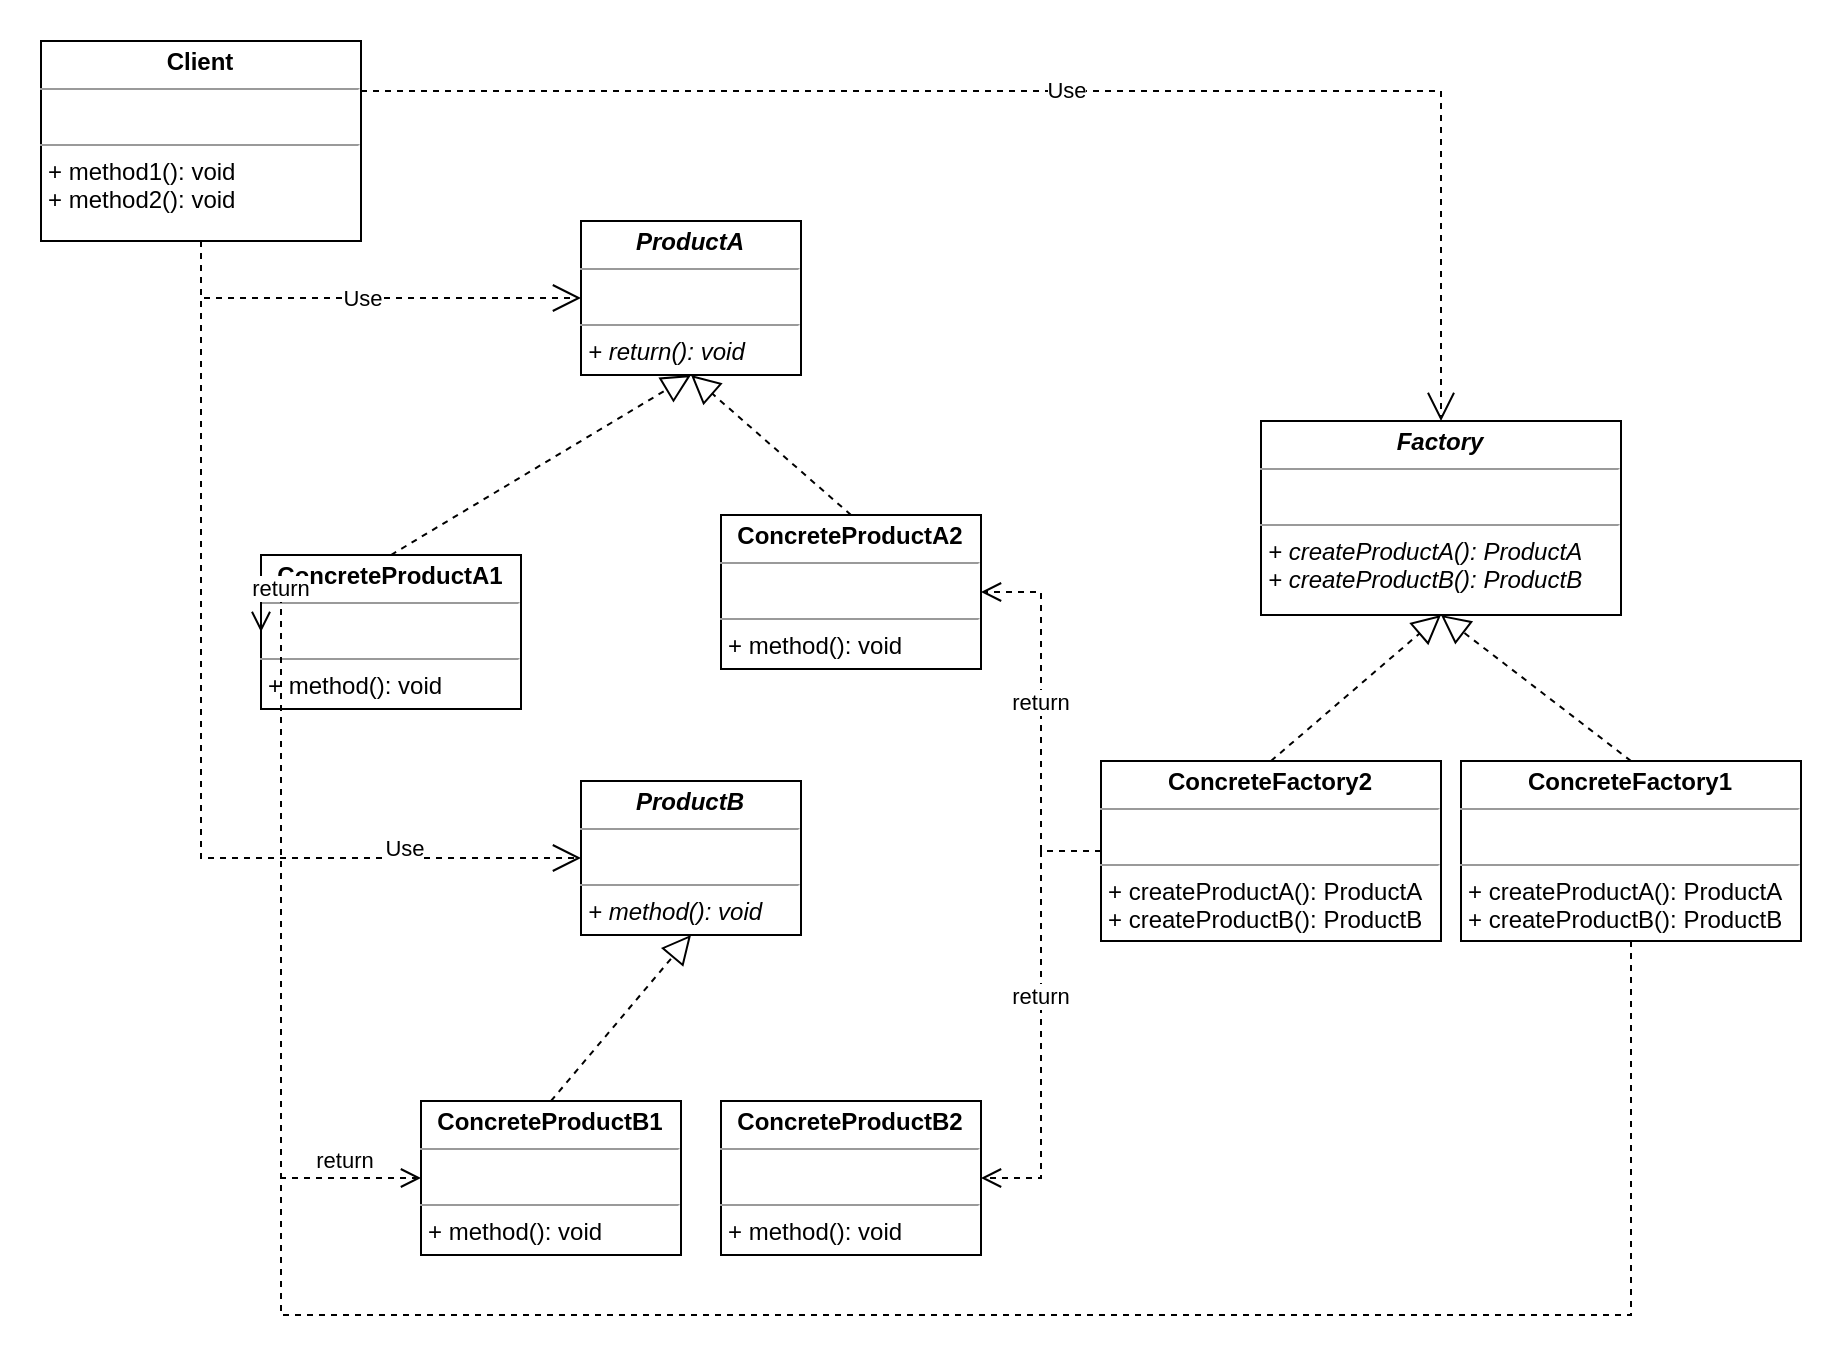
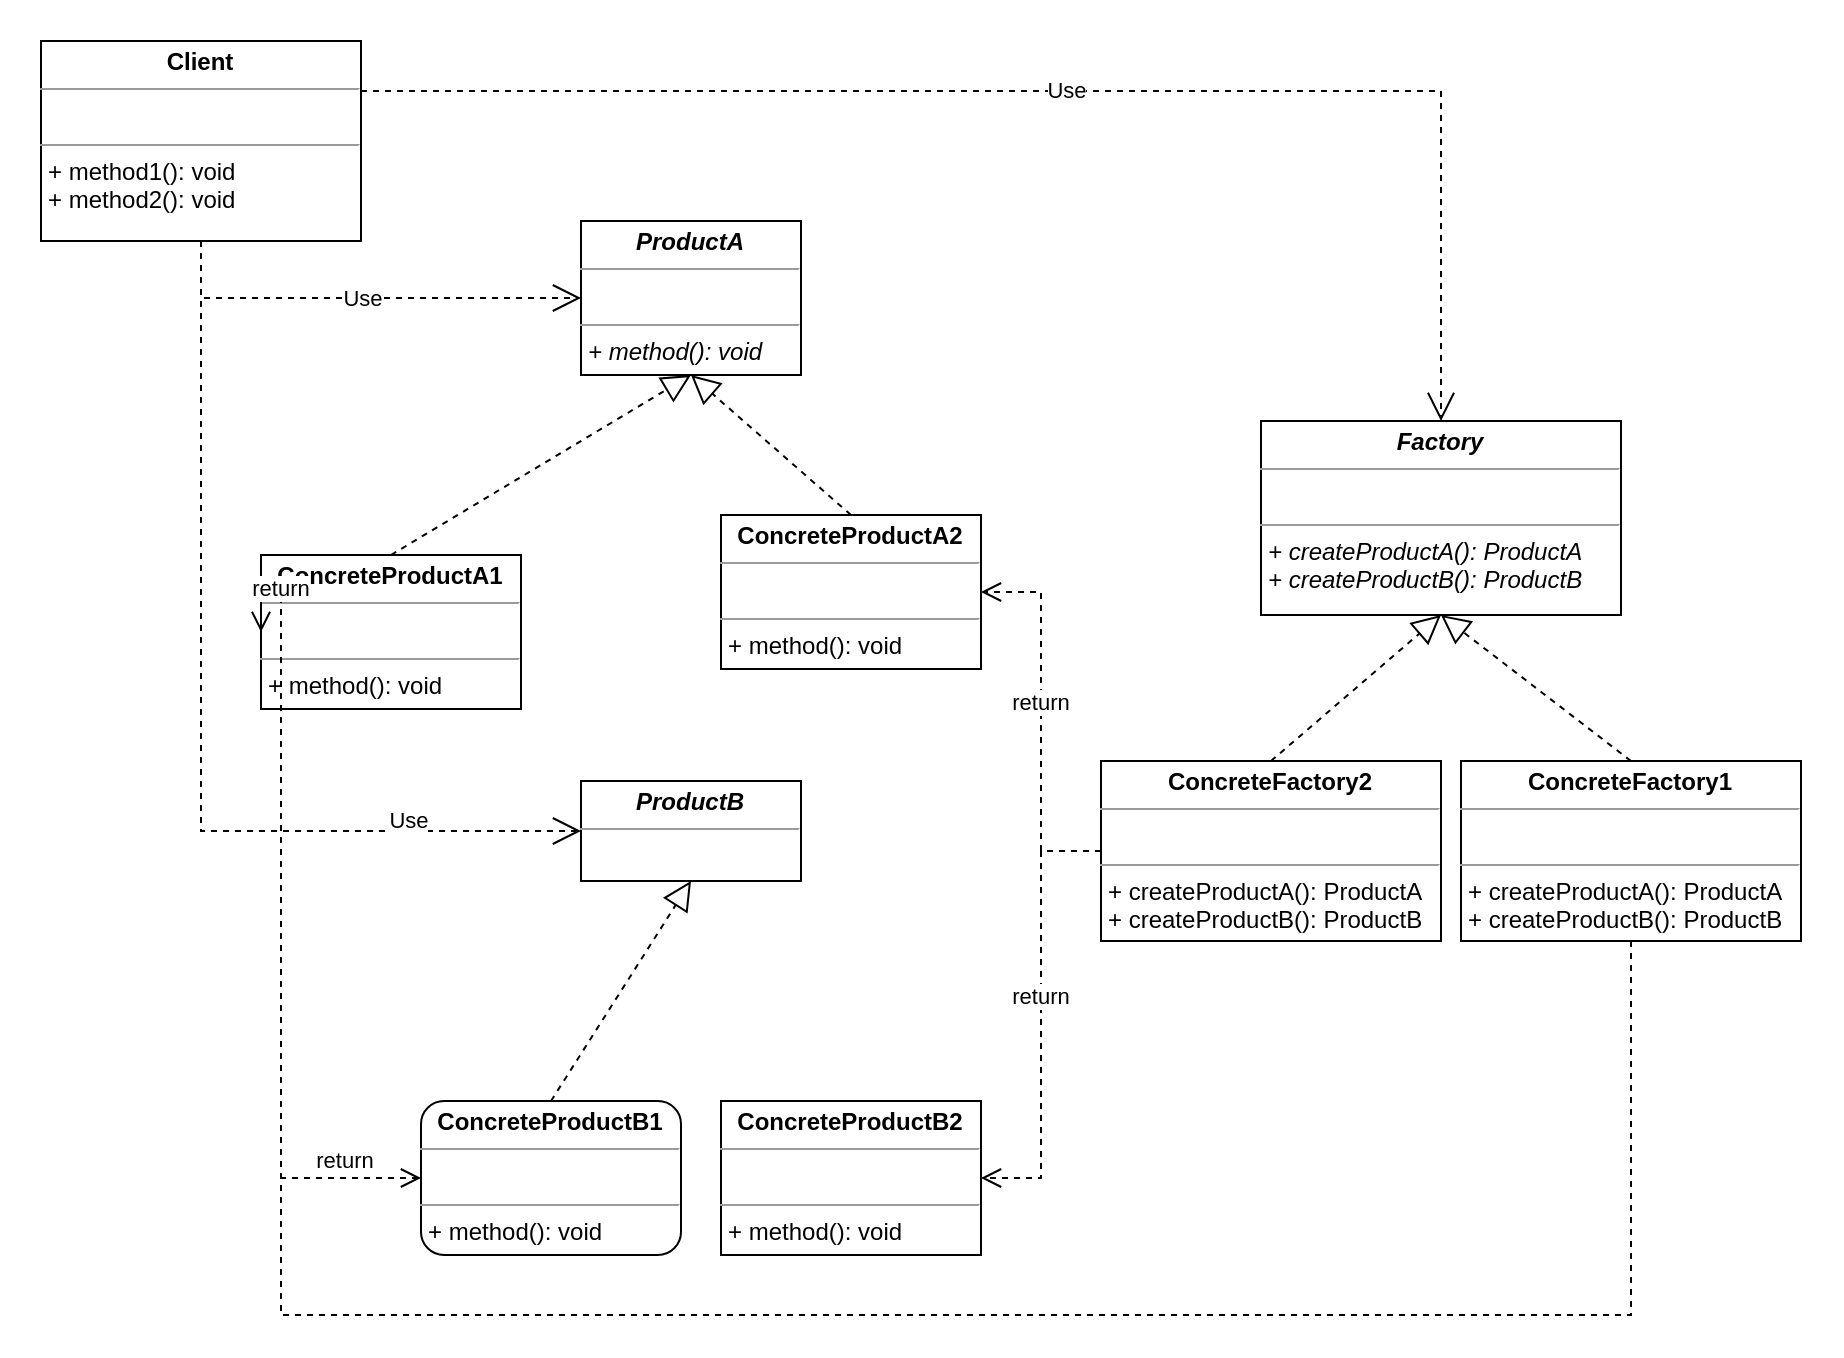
node "ProductA + return(): void": label "ProductA + return(): void" -> "ProductA + method(): void"
node "ProductB + method(): void": size 220x154 -> 220x100
node "ConcreteProductB1 + method(): void": shape rectangle -> rounded rectangle
